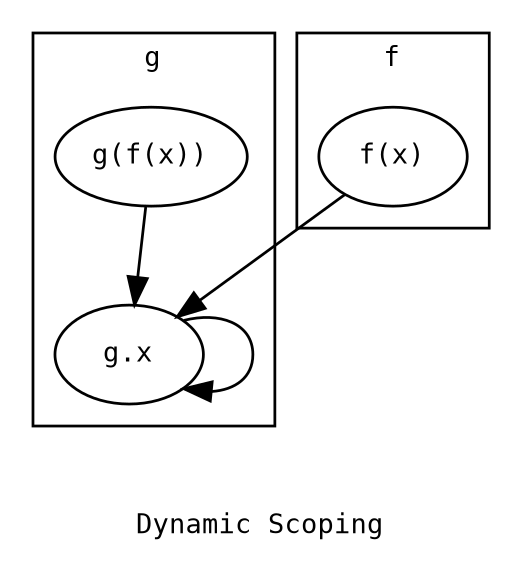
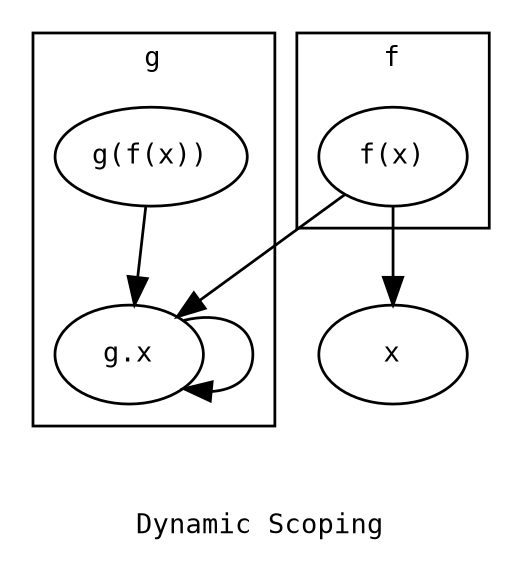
node "x": added
